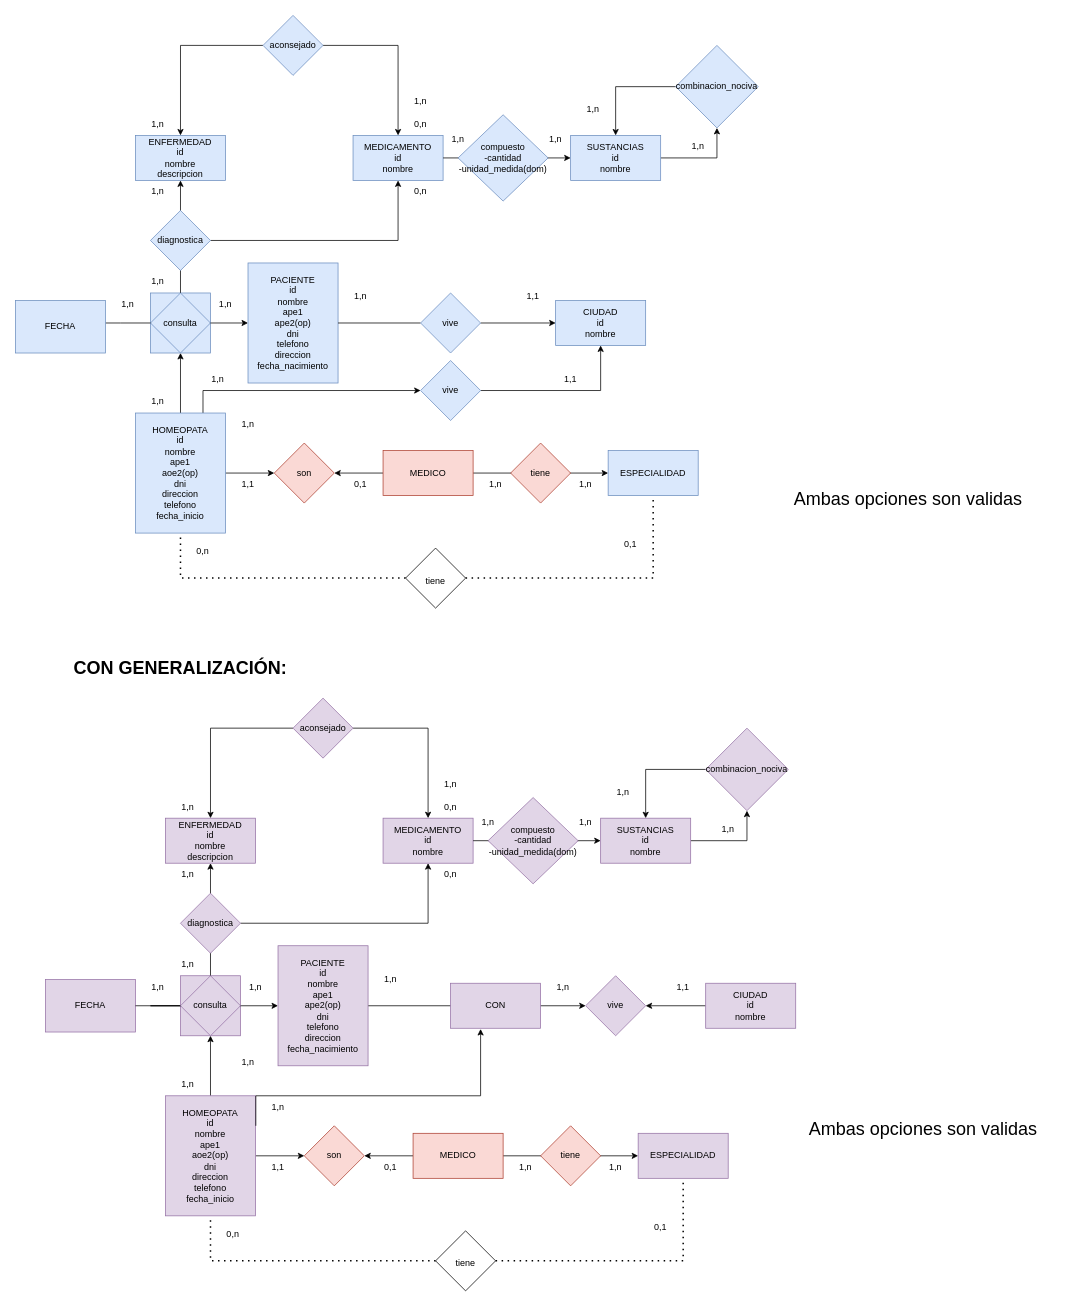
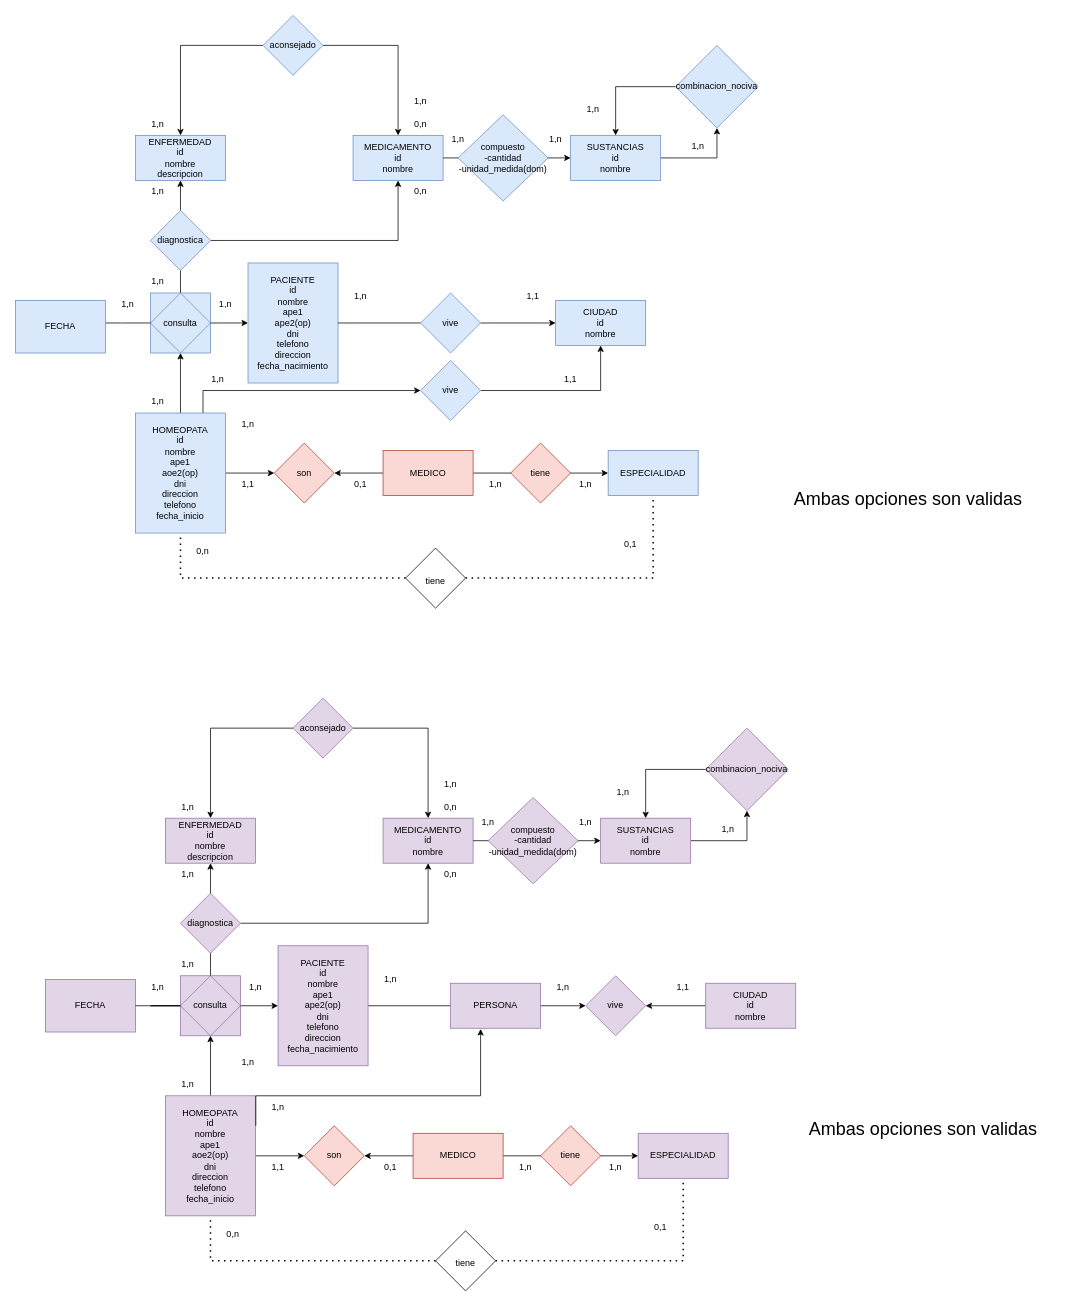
node "CON GENERALIZACIÓN:": removed
node "CON": label "CON" -> "PERSONA"
